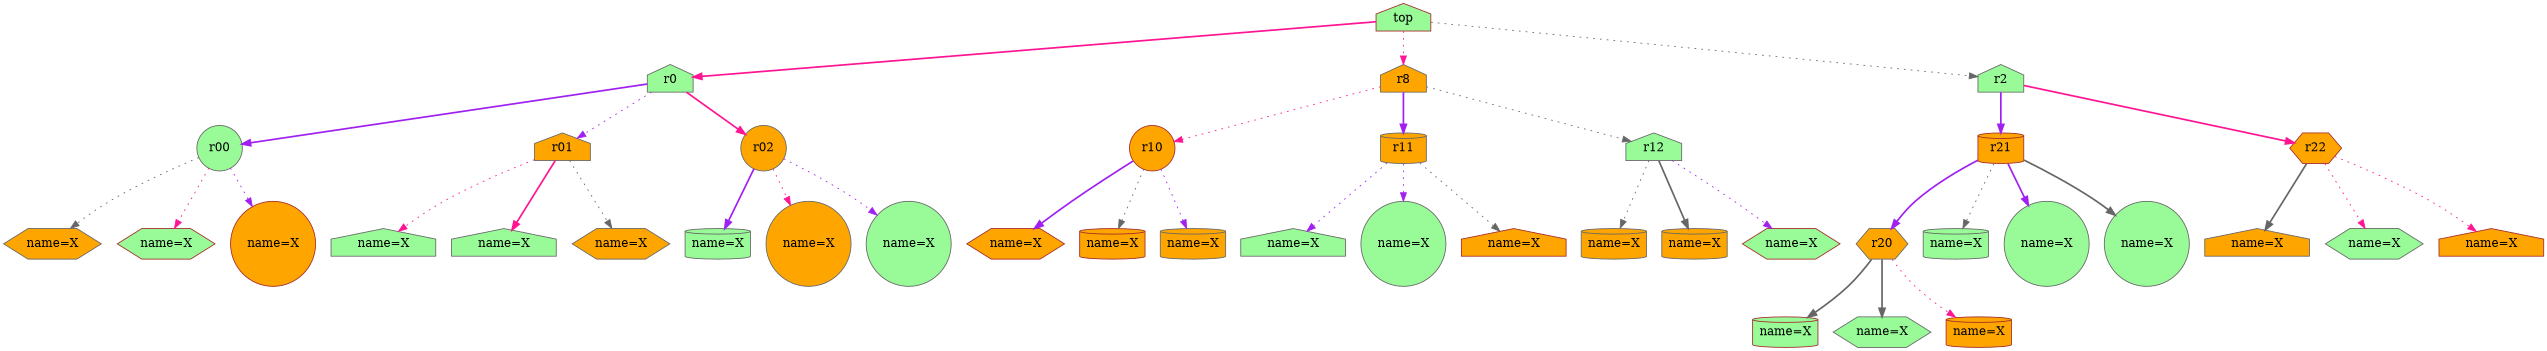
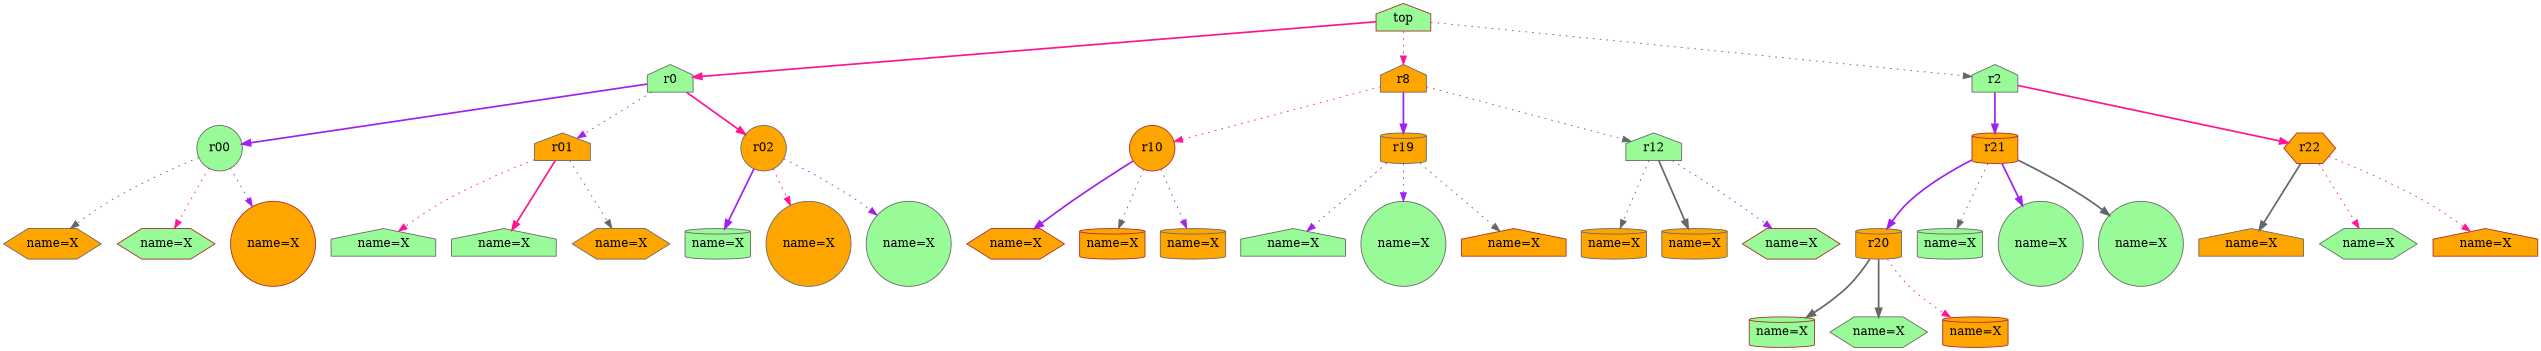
node "r11": label "r11" -> "r19"
node "r20": shape hexagon -> cylinder
